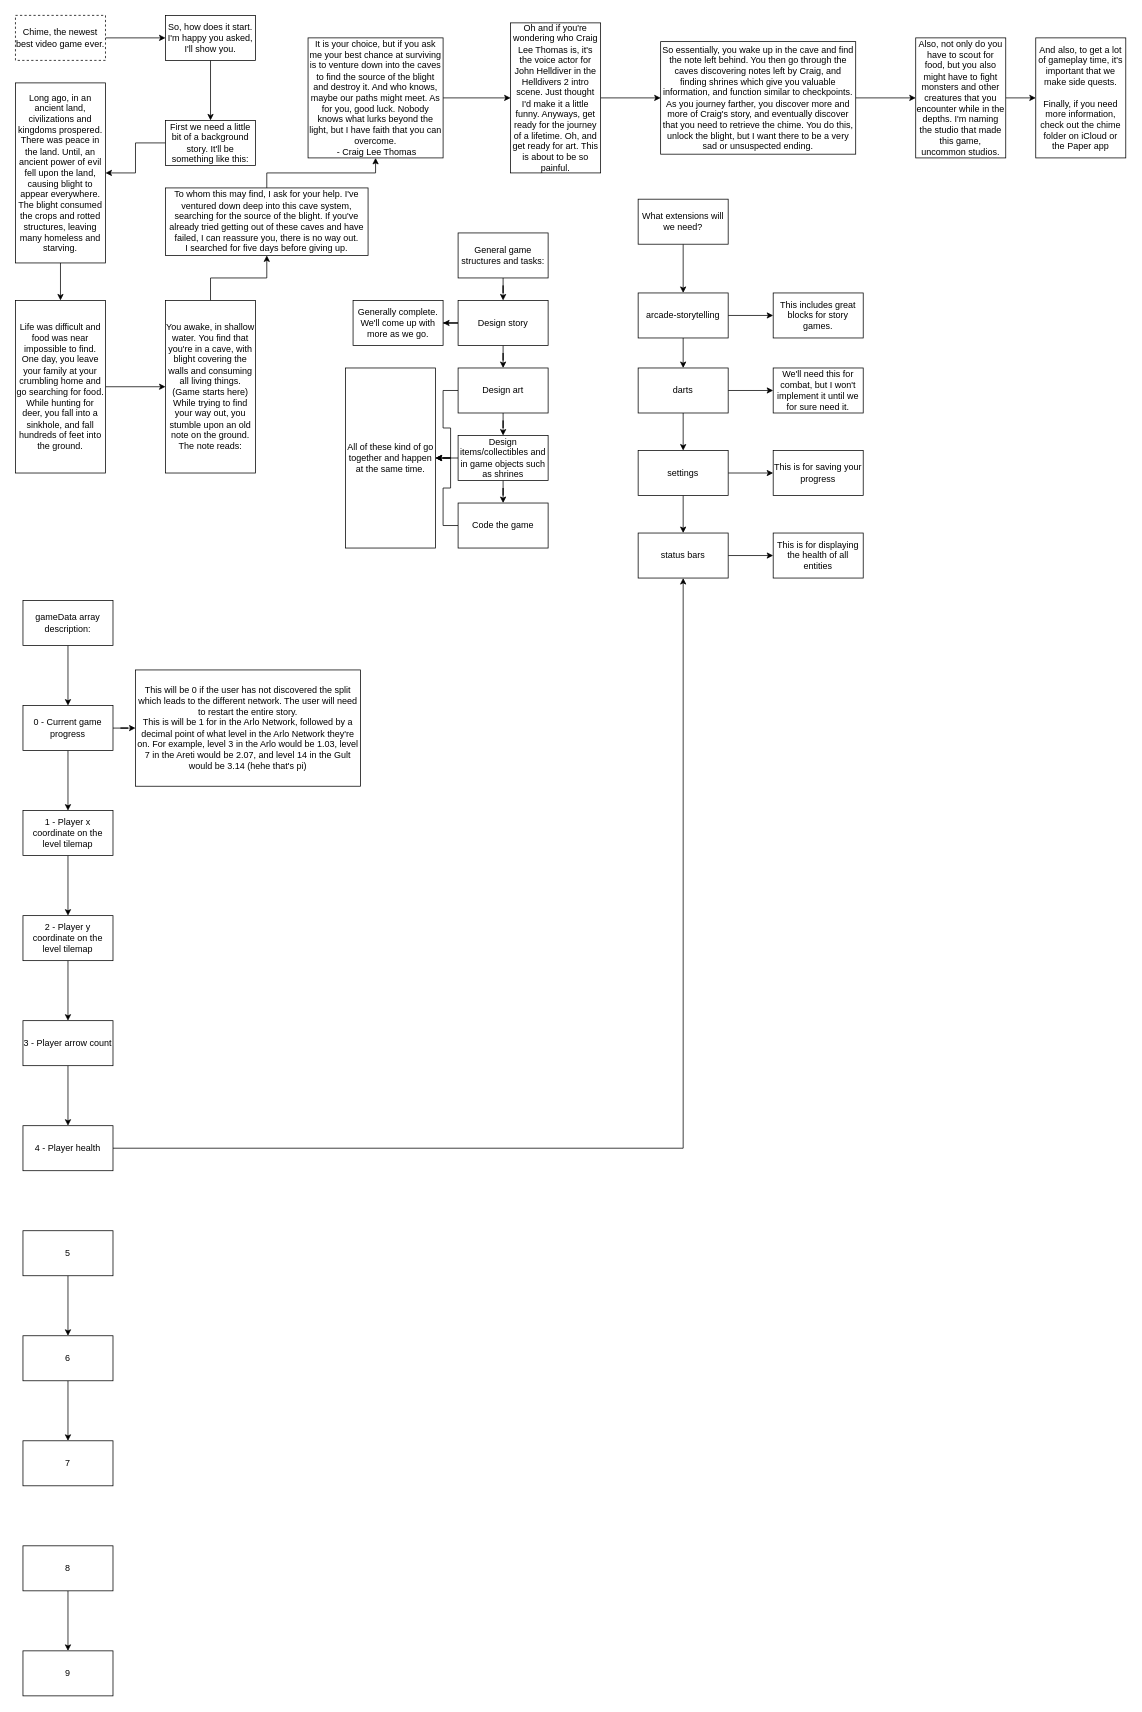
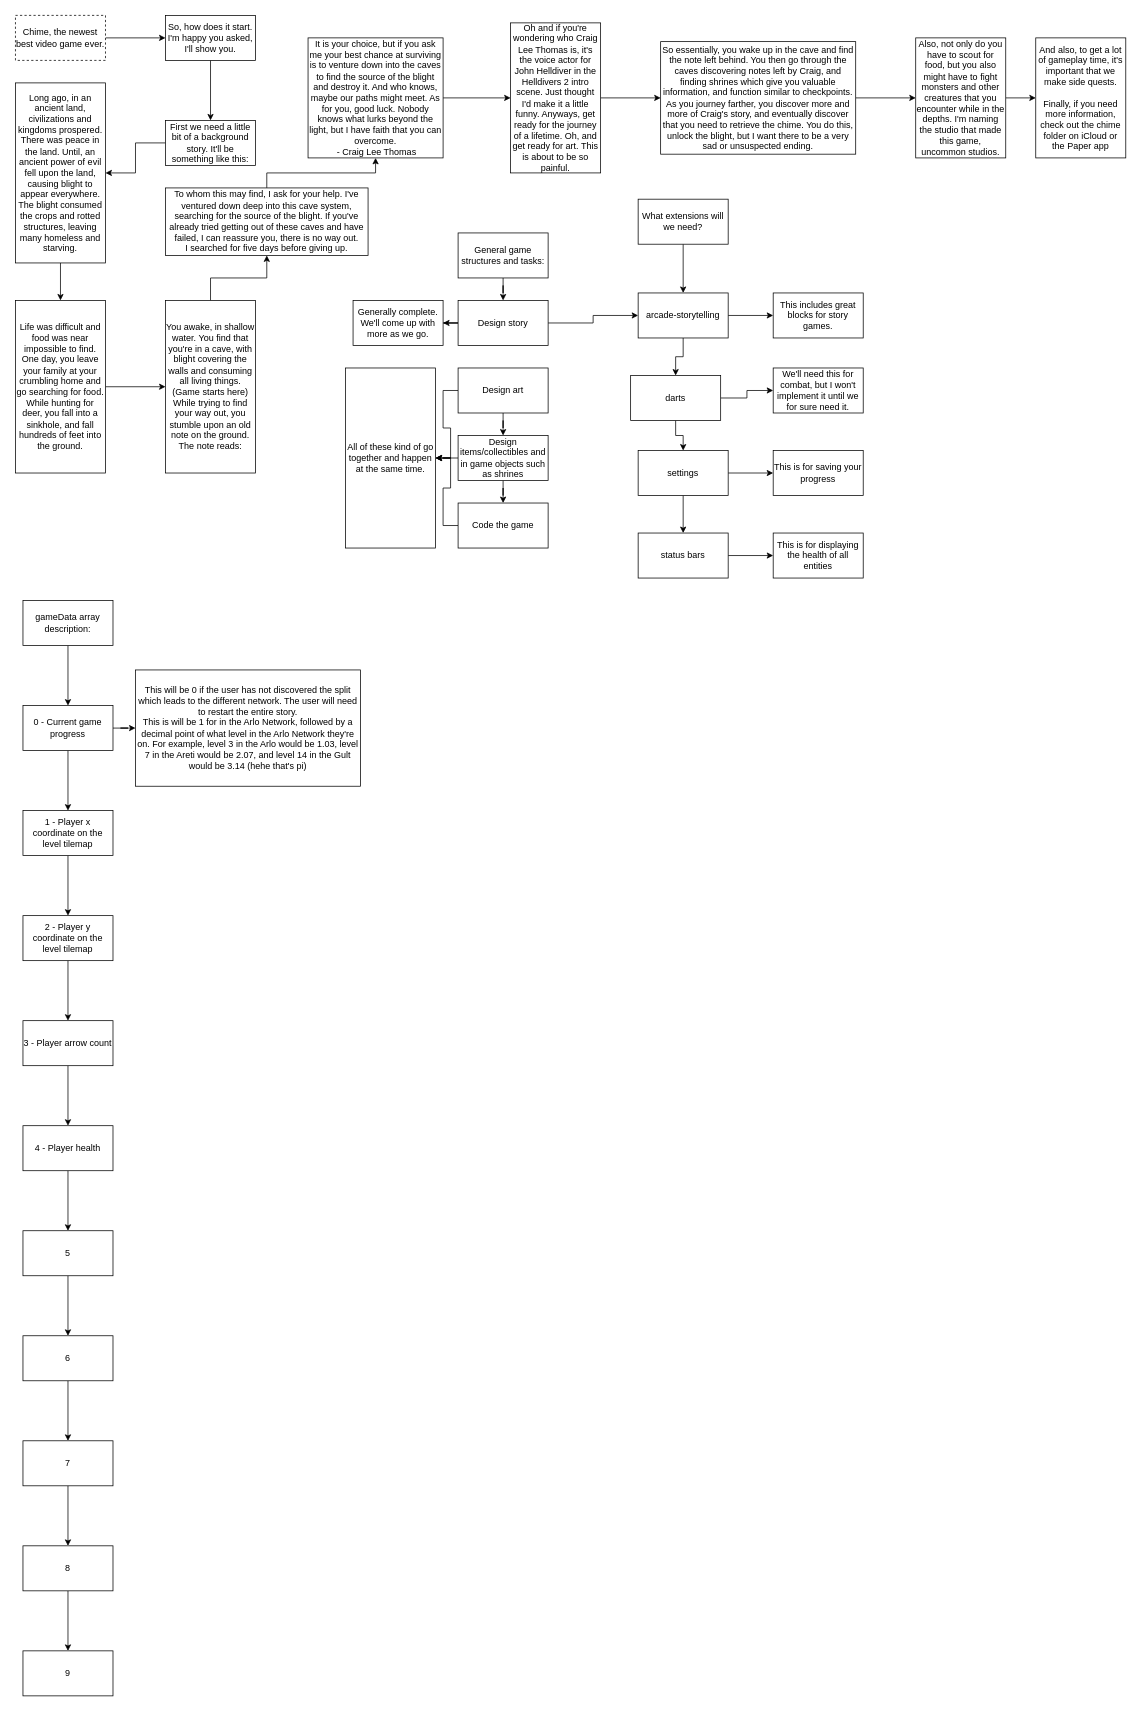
edge "Design story" -> "Design art": now "Design story" -> "arcade-storytelling"
node "darts": moved (683, 390) -> (675, 398)
edge "4 - Player health" -> "status bars": now "4 - Player health" -> "5"
edge "7" -> "8": added
